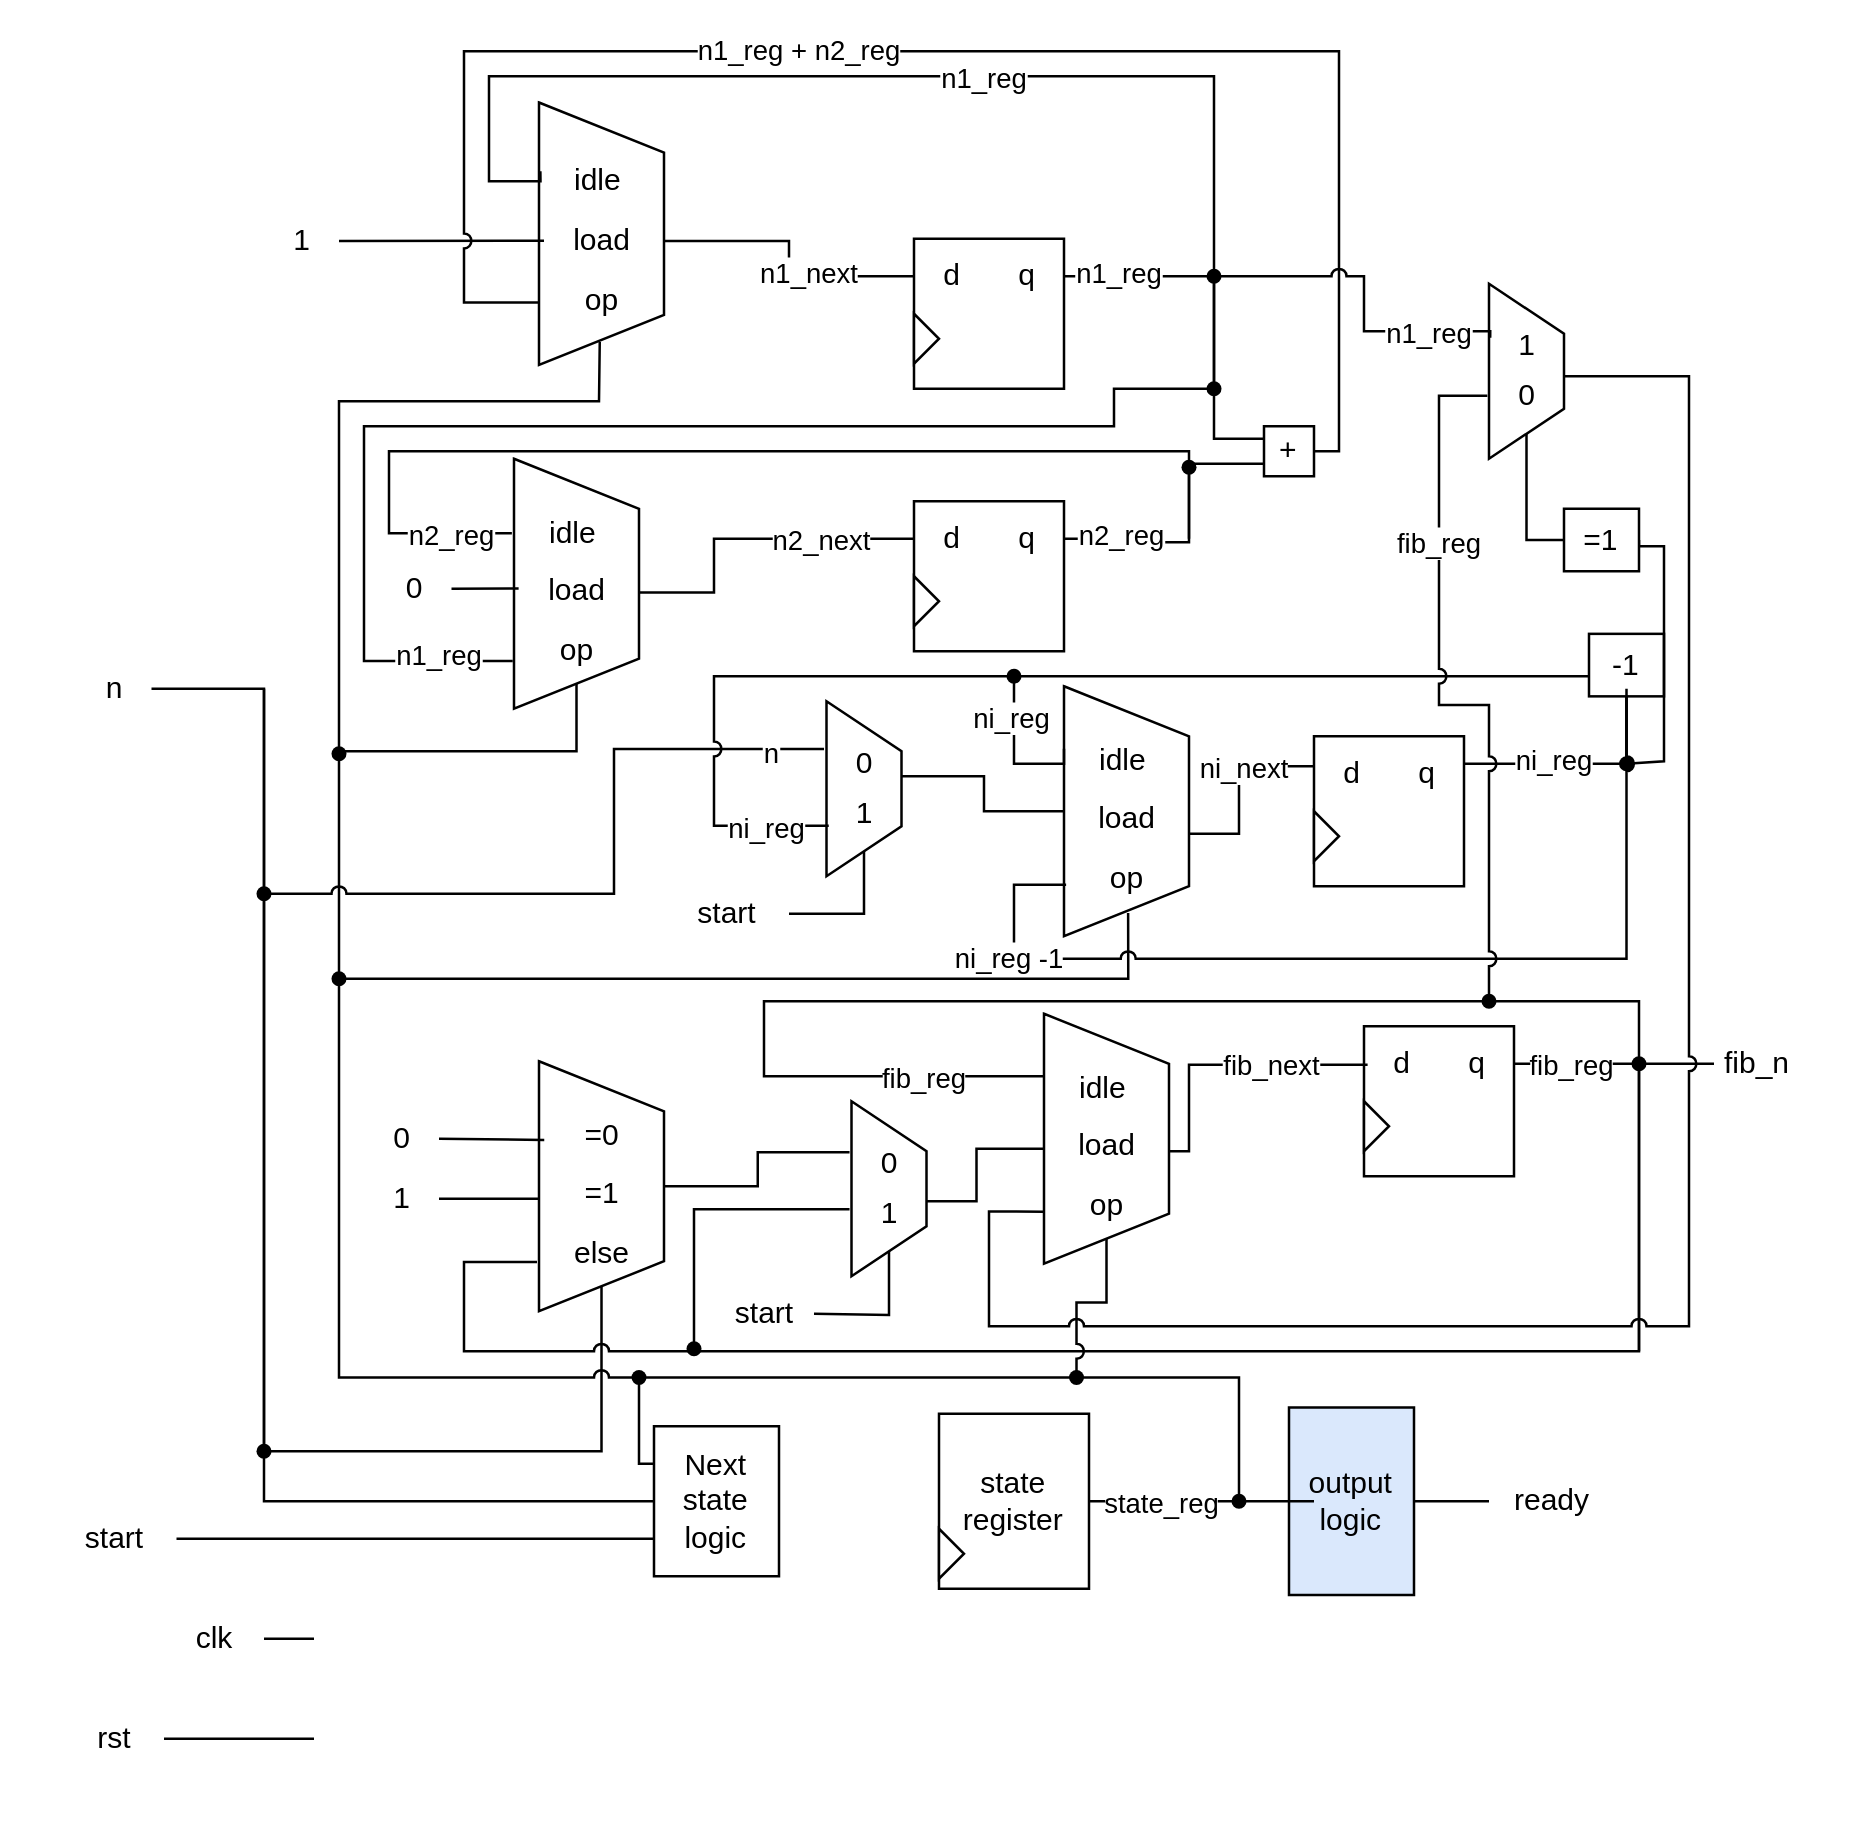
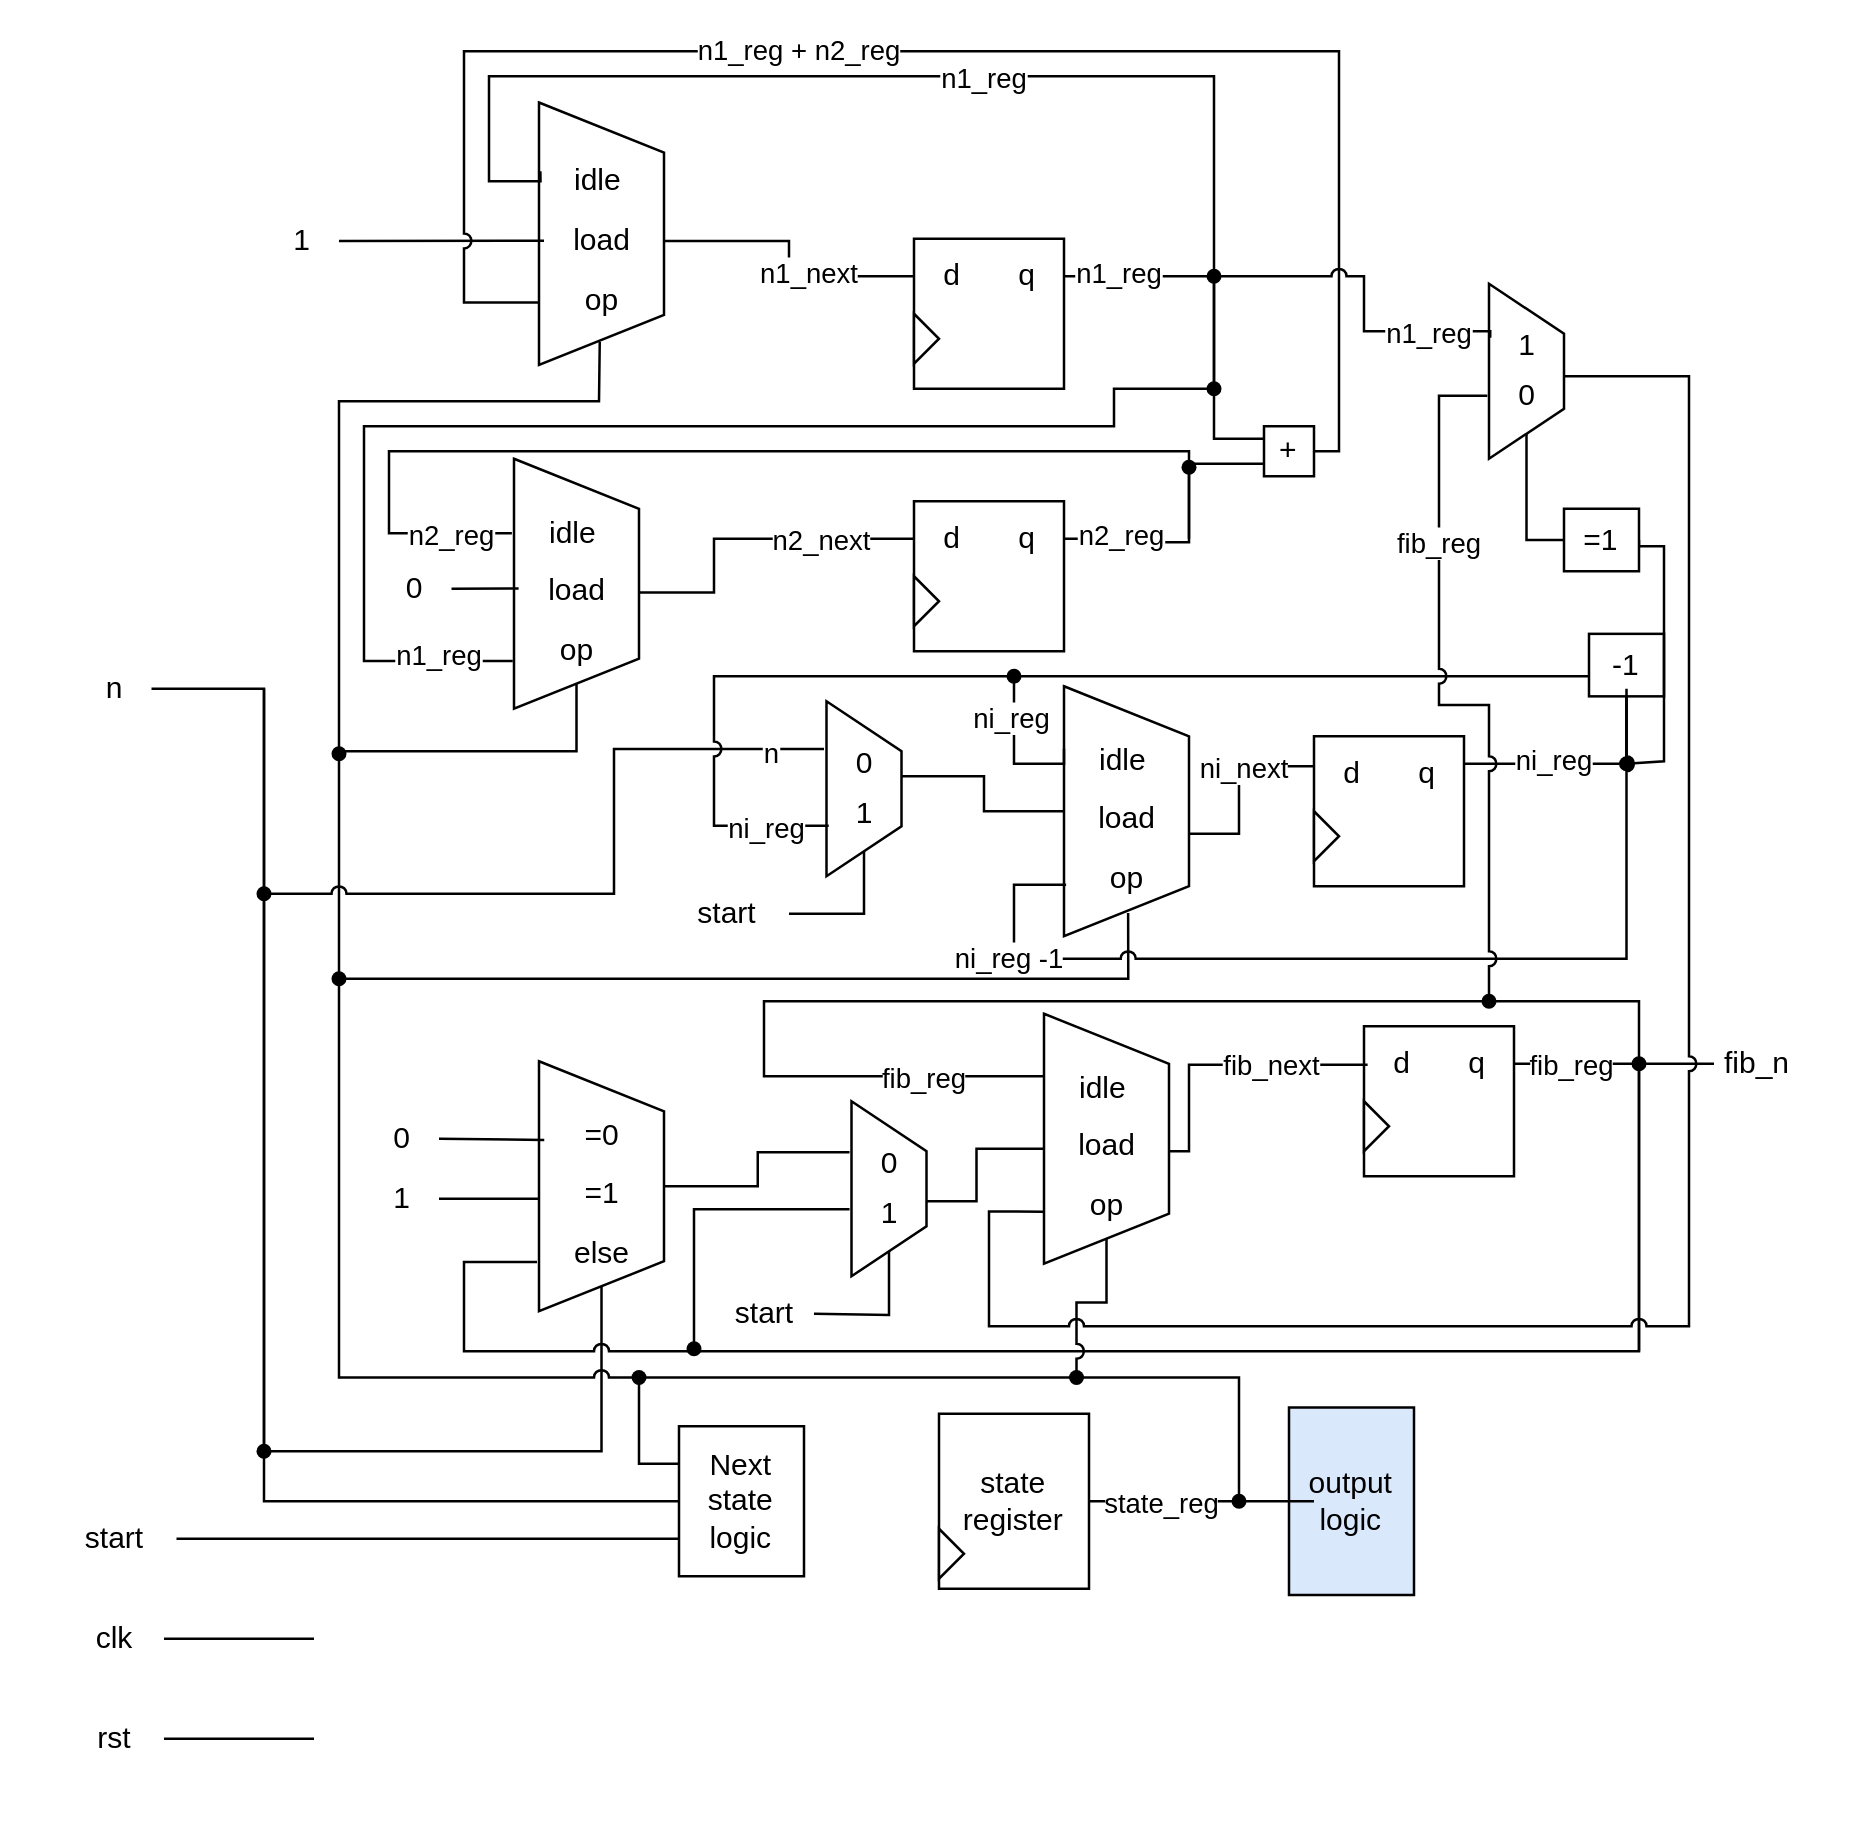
node "Next state logic": moved (716, 1501) -> (741, 1501)
edge "output logic" -- "ready": removed
node "ready": removed
node "clk": moved (214, 1639) -> (114, 1639)
